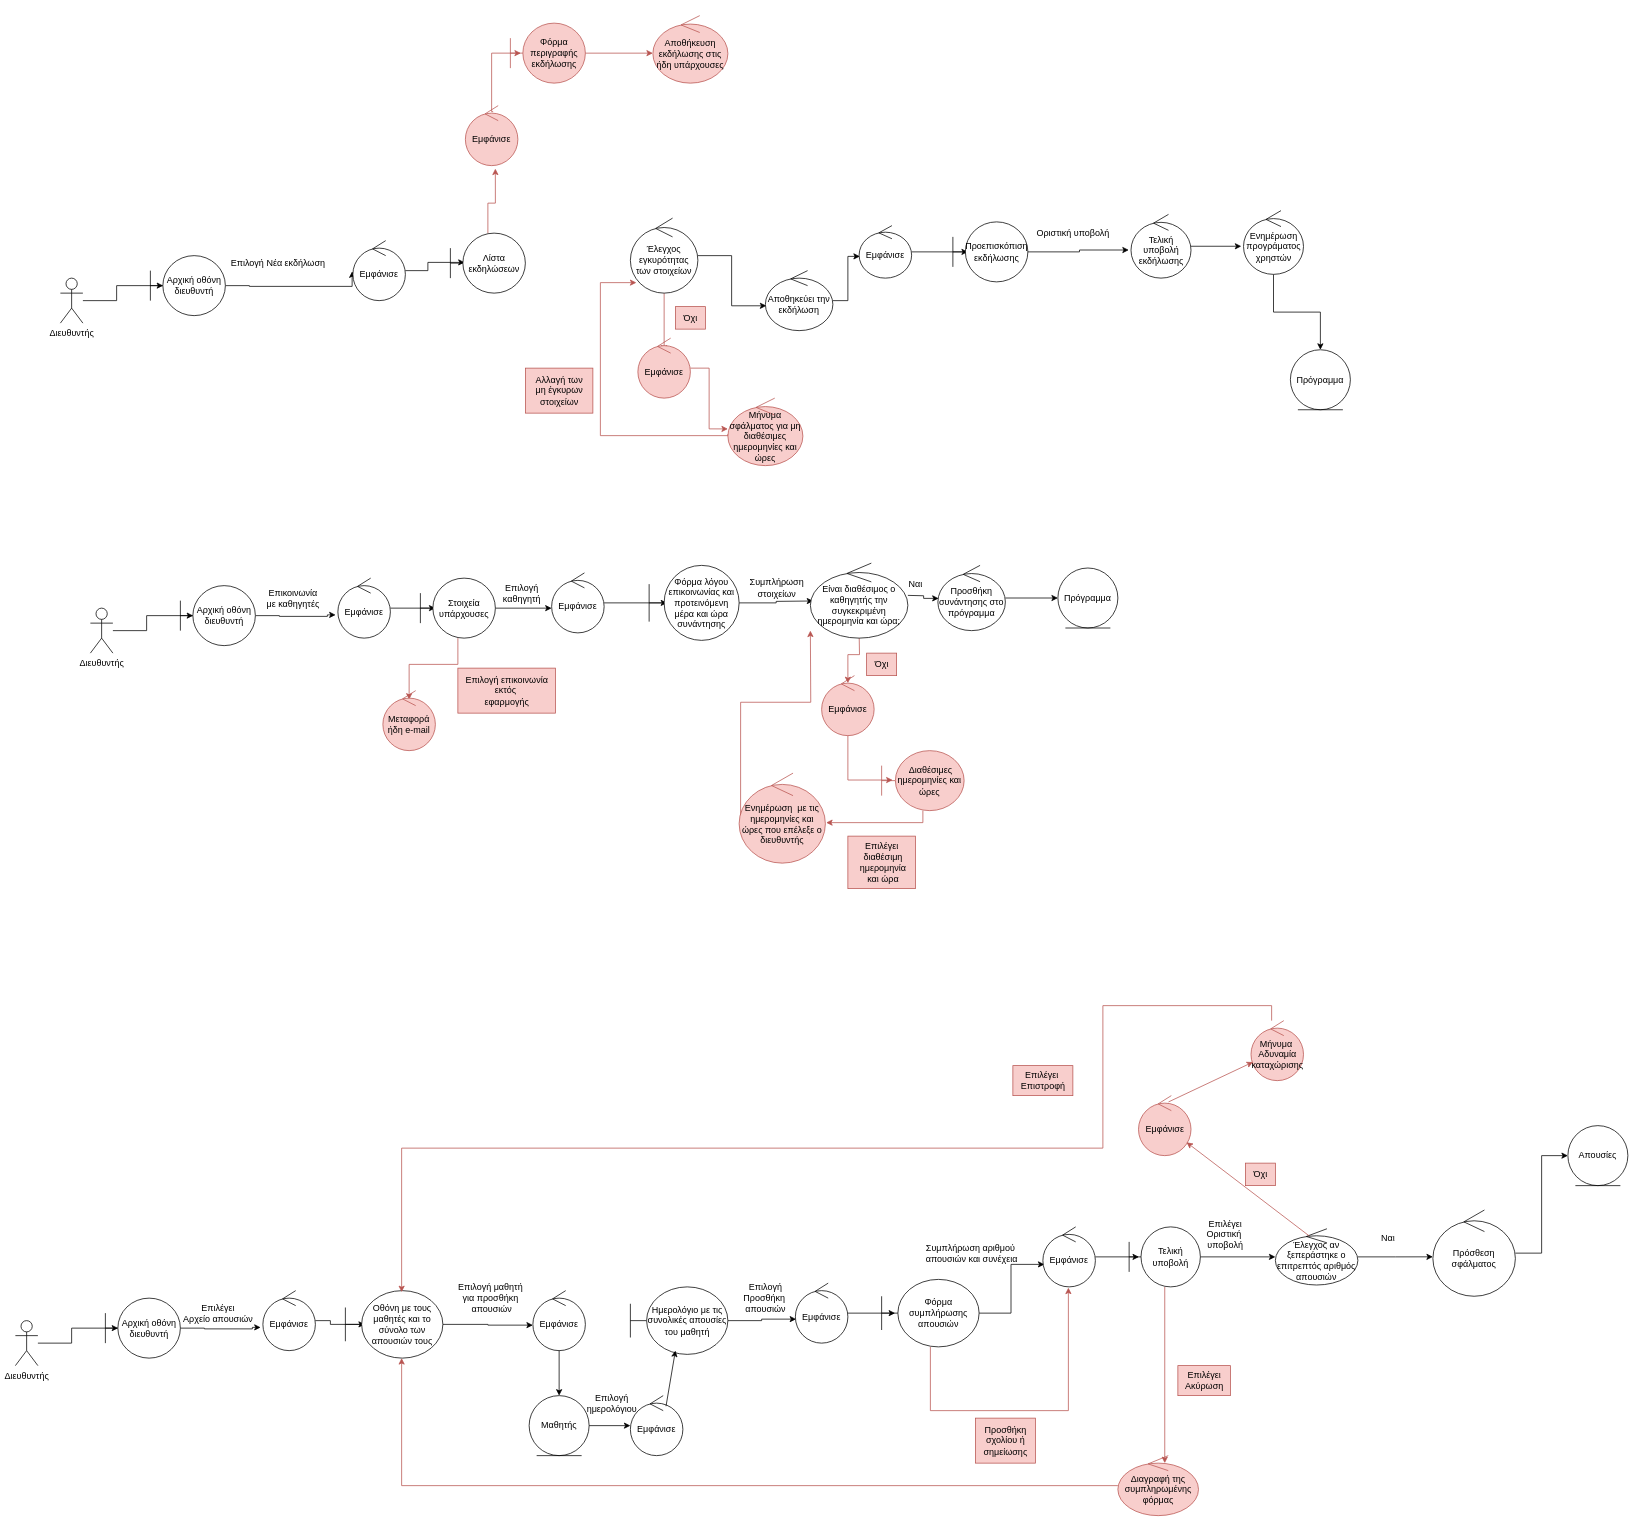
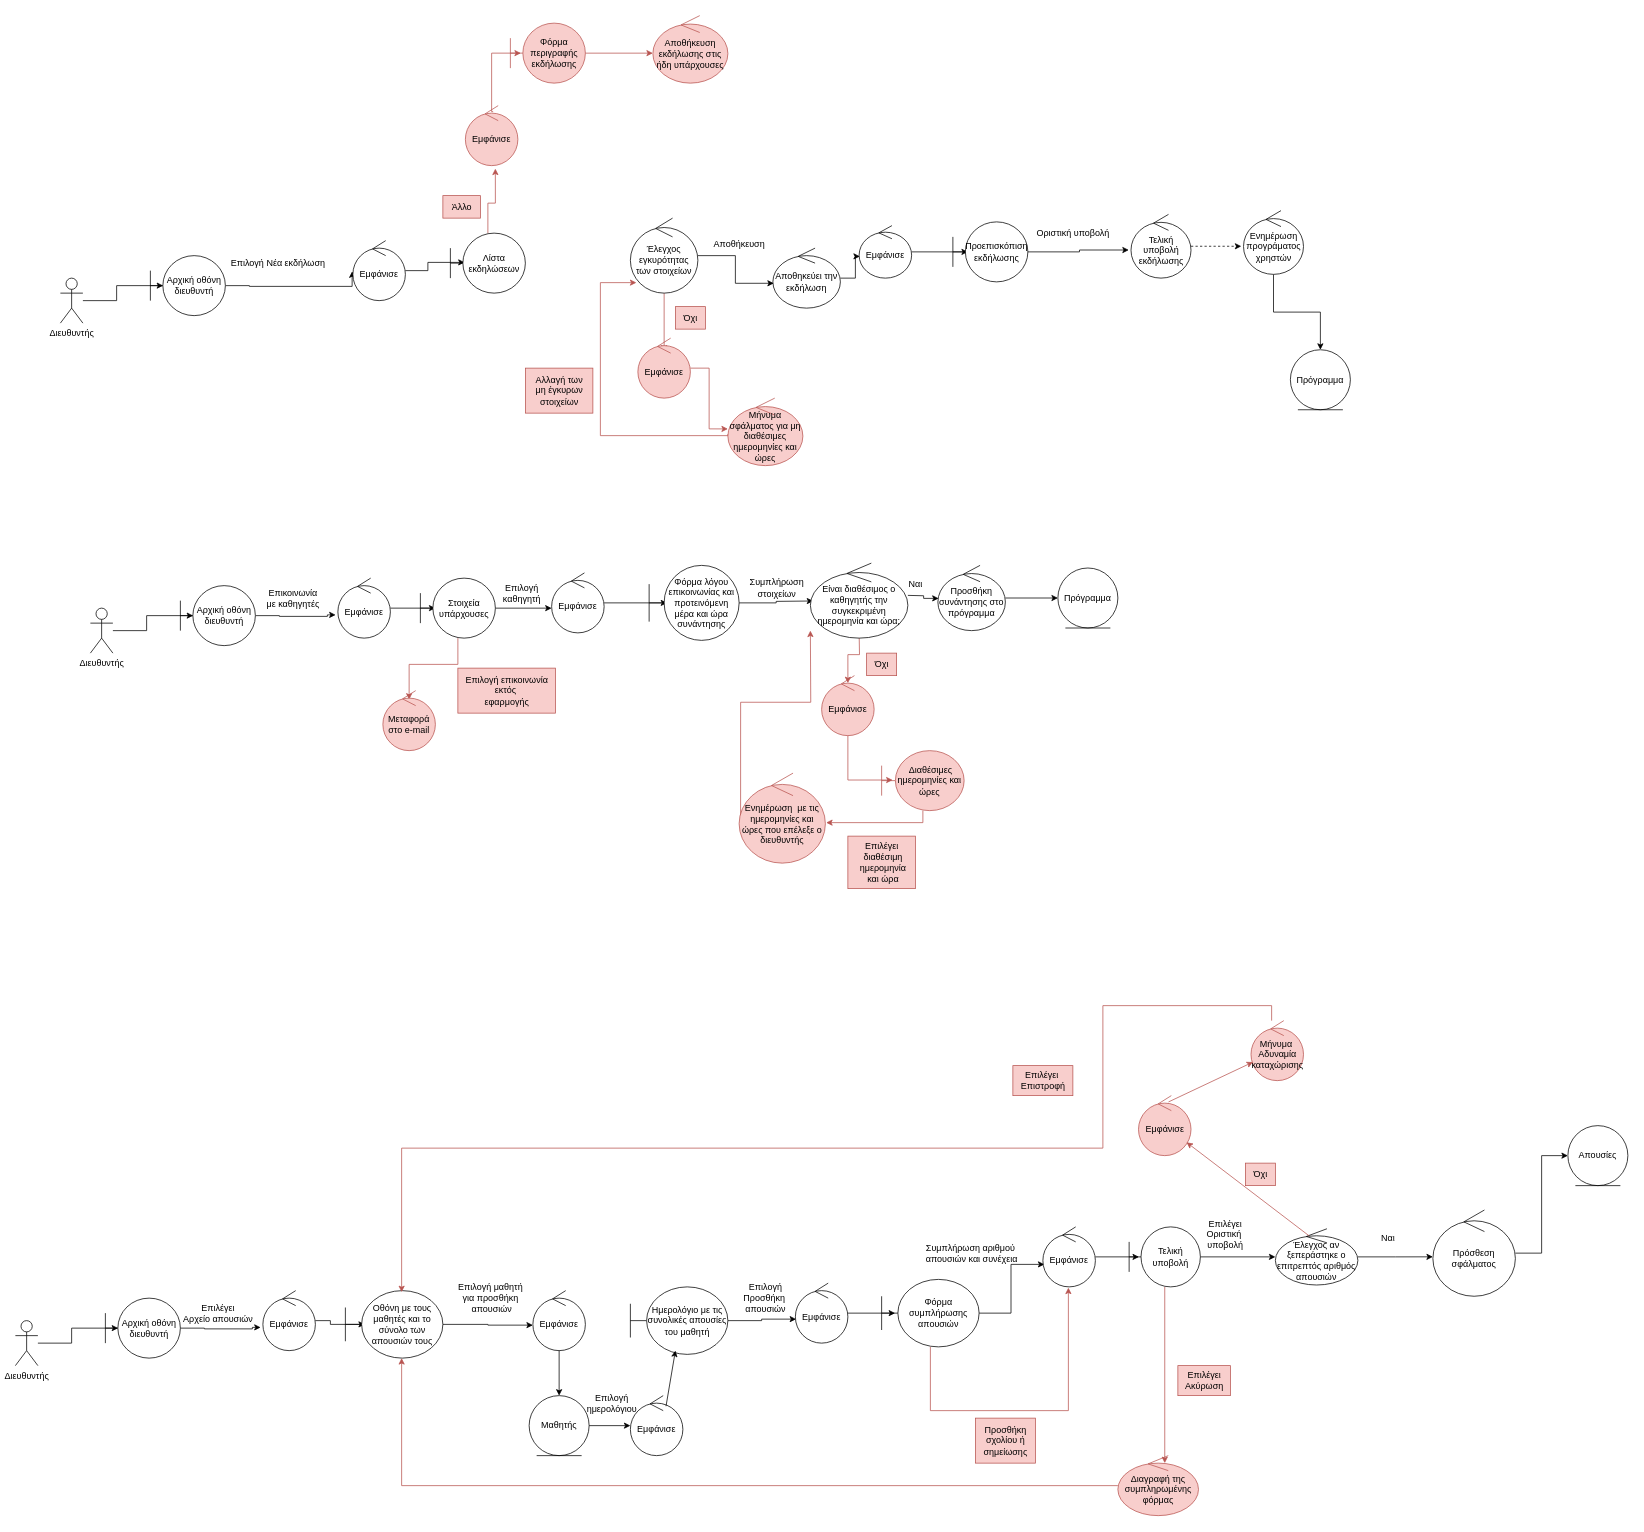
node "Άλλο": added
node "Αποθήκευση": added
edge "Τελική υποβολή εκδήλωσης" -> "Ενημέρωση προγράματος χρηστών": style solid -> dashed
node "Αποθηκεύει την εκδήλωση": moved (799, 300) -> (807, 278)
node "Μεταφορά ήδη e-mail": label "Μεταφορά ήδη e-mail" -> "Μεταφορά στο e-mail"
